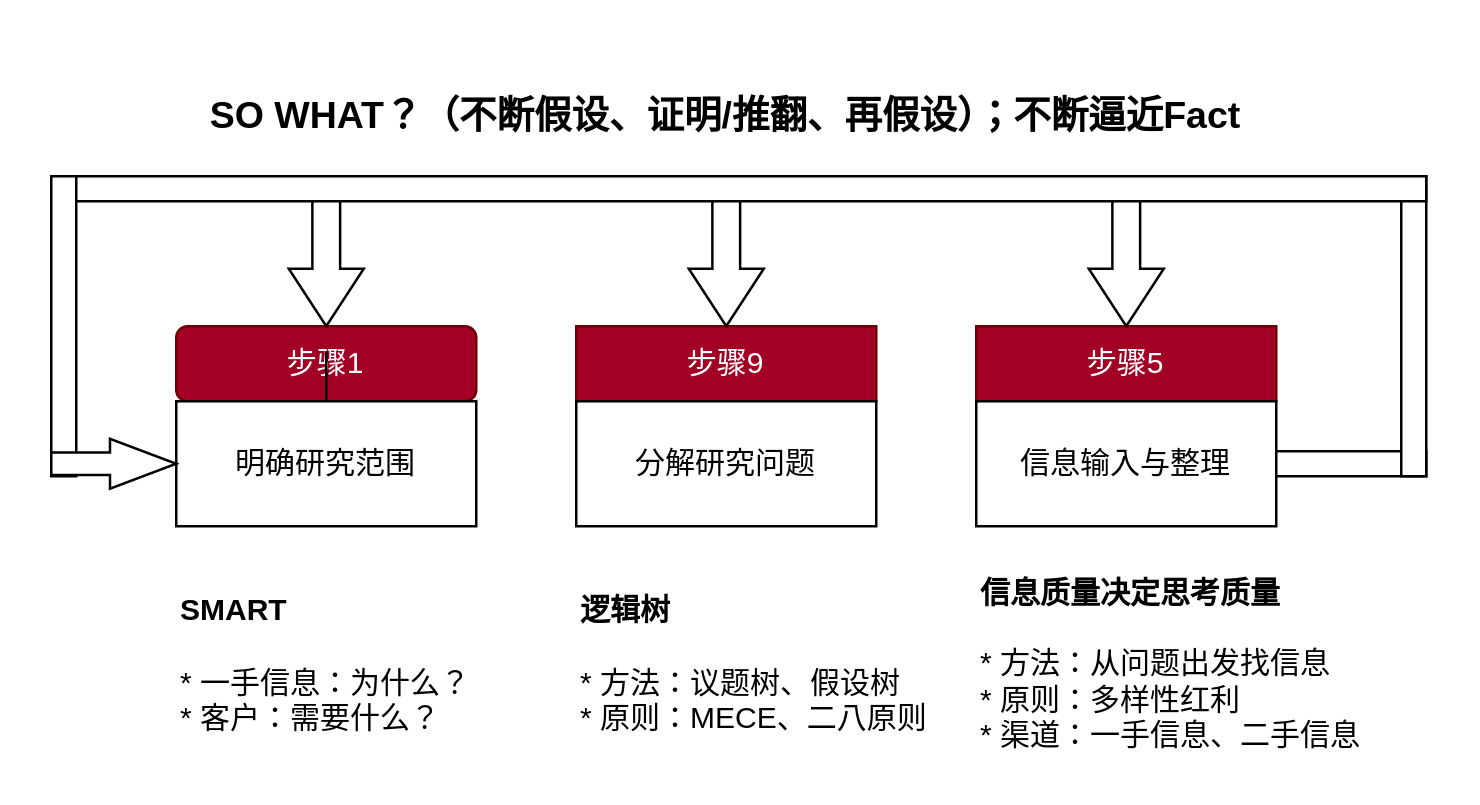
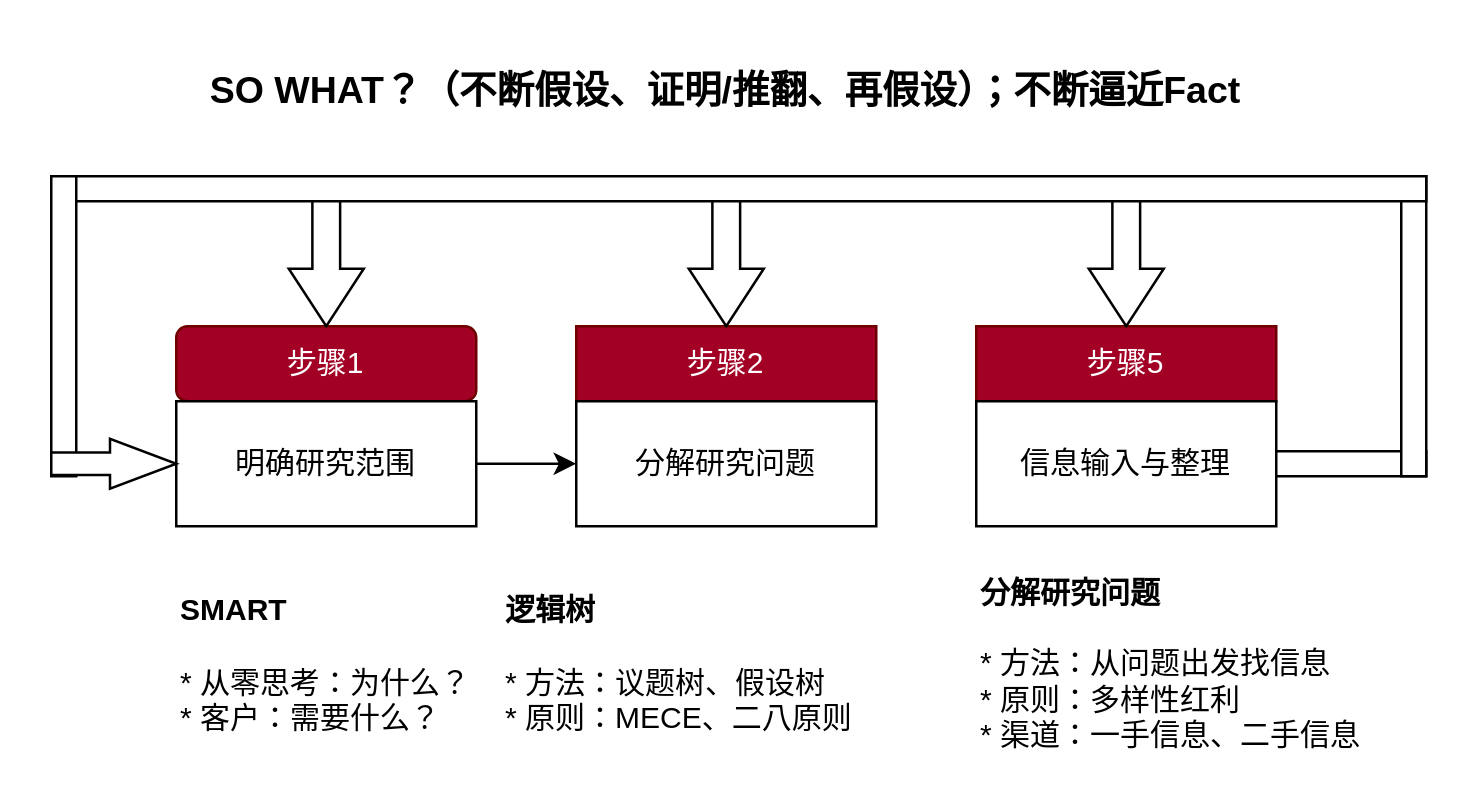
node "SO WHAT？（不断假设、证明/推翻、再假设）；不断逼近Fact": moved (726, 114) -> (726, 89)
edge "明确研究范围" -> "步骤1": now "明确研究范围" -> "分解研究问题"
node "步骤9": label "步骤9" -> "步骤2"
node "SMART * 一手信息：为什么？ * 客户：需要什么？": label "SMART * 一手信息：为什么？ * 客户：需要什么？" -> "SMART * 从零思考：为什么？ * 客户：需要什么？"
node "逻辑树 * 方法：议题树、假设树 * 原则：MECE、二八原则": moved (764, 664) -> (689, 664)
node "信息质量决定思考质量 * 方法：从问题出发找信息 * 原则：多样性红利 * 渠道：一手信息、二手信息": label "信息质量决定思考质量 * 方法：从问题出发找信息 * 原则：多样性红利 * 渠道：一手信息、二手信息" -> "分解研究问题 * 方法：从问题出发找信息 * 原则：多样性红利 * 渠道：一手信息、二手信息"
